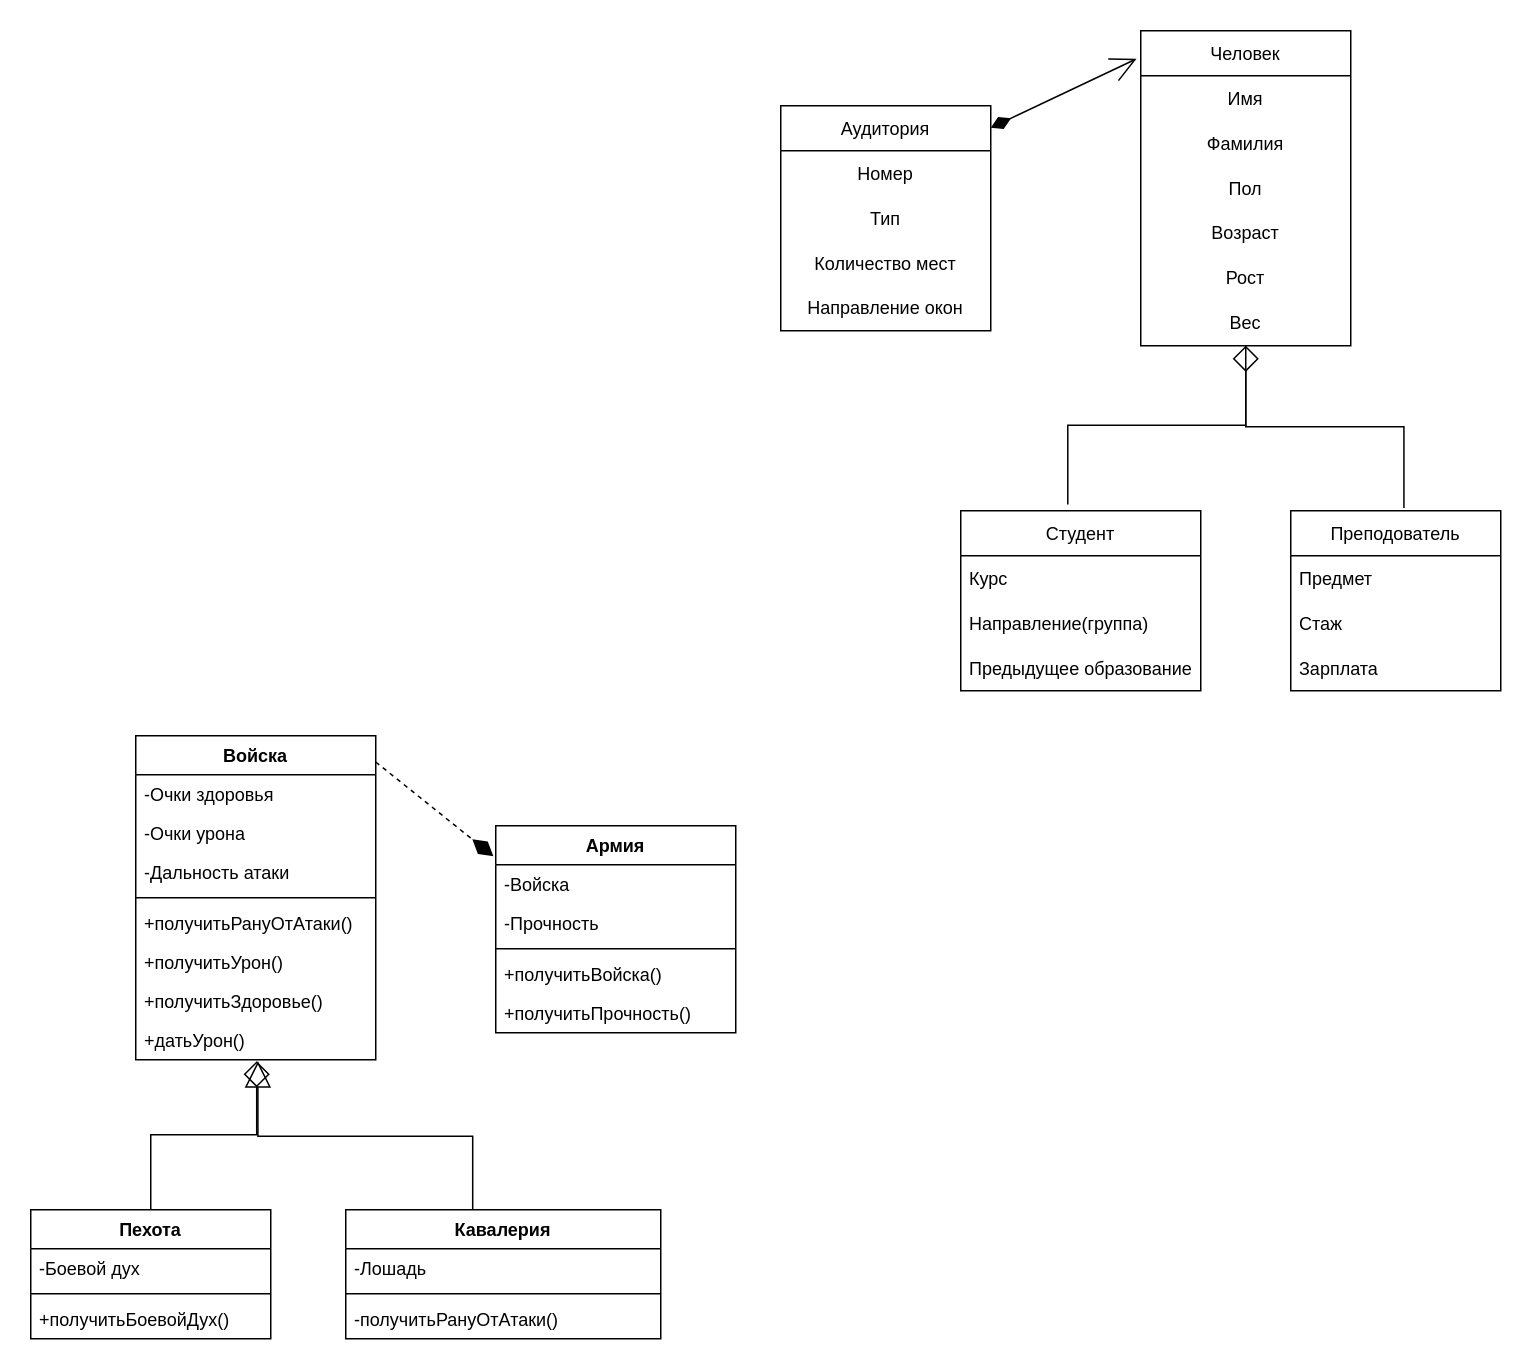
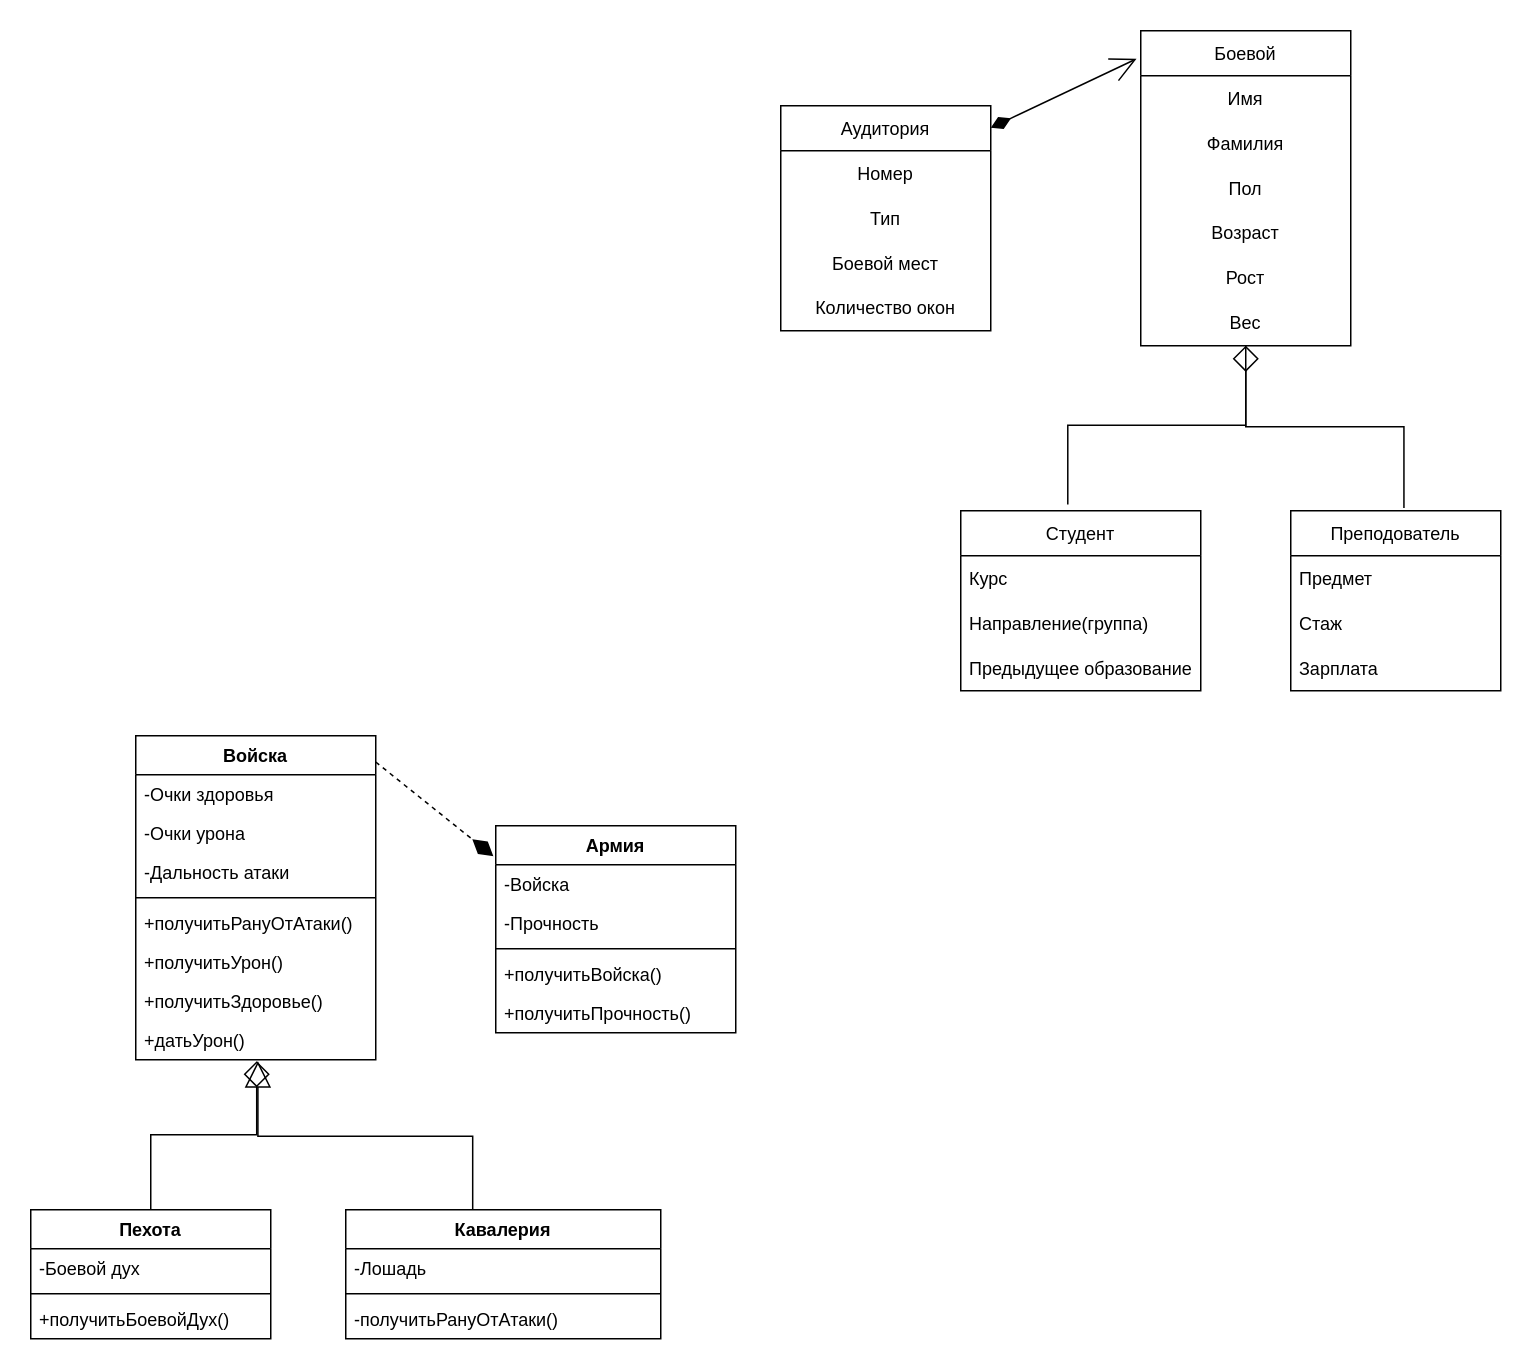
node "Человек": label "Человек" -> "Боевой"
node "Количество мест": label "Количество мест" -> "Боевой мест"
node "Направление окон": label "Направление окон" -> "Количество окон"
